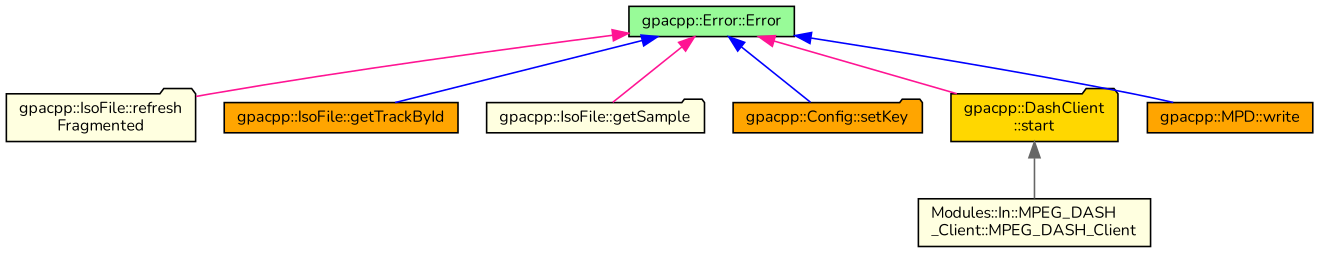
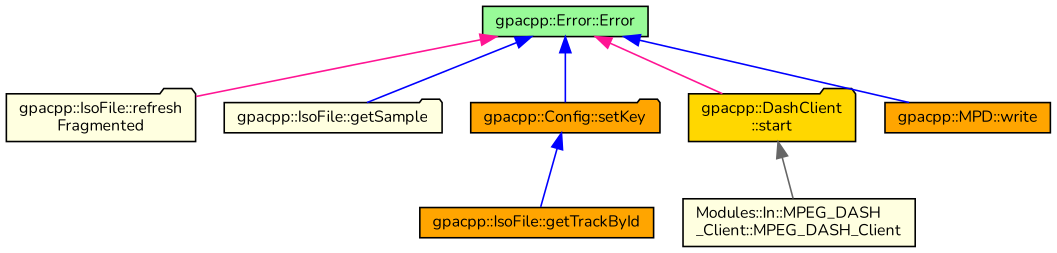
edge "gpacpp::IsoFile::getTrackById" -> "gpacpp::Error::Error": now "gpacpp::IsoFile::getTrackById" -> "gpacpp::Config::setKey"
edge "gpacpp::IsoFile::getSample" -> "gpacpp::Error::Error": color deeppink -> blue
